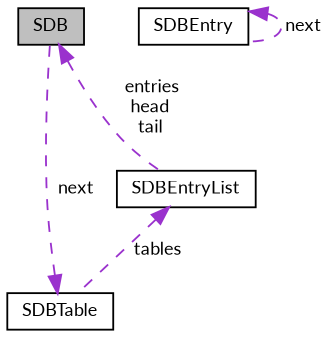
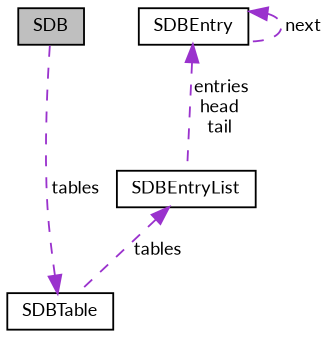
edge "SDBEntryList" -> "SDB": now "SDBEntryList" -> "SDBEntry"
edge "SDB" -> "SDBTable": label " next" -> " tables"
